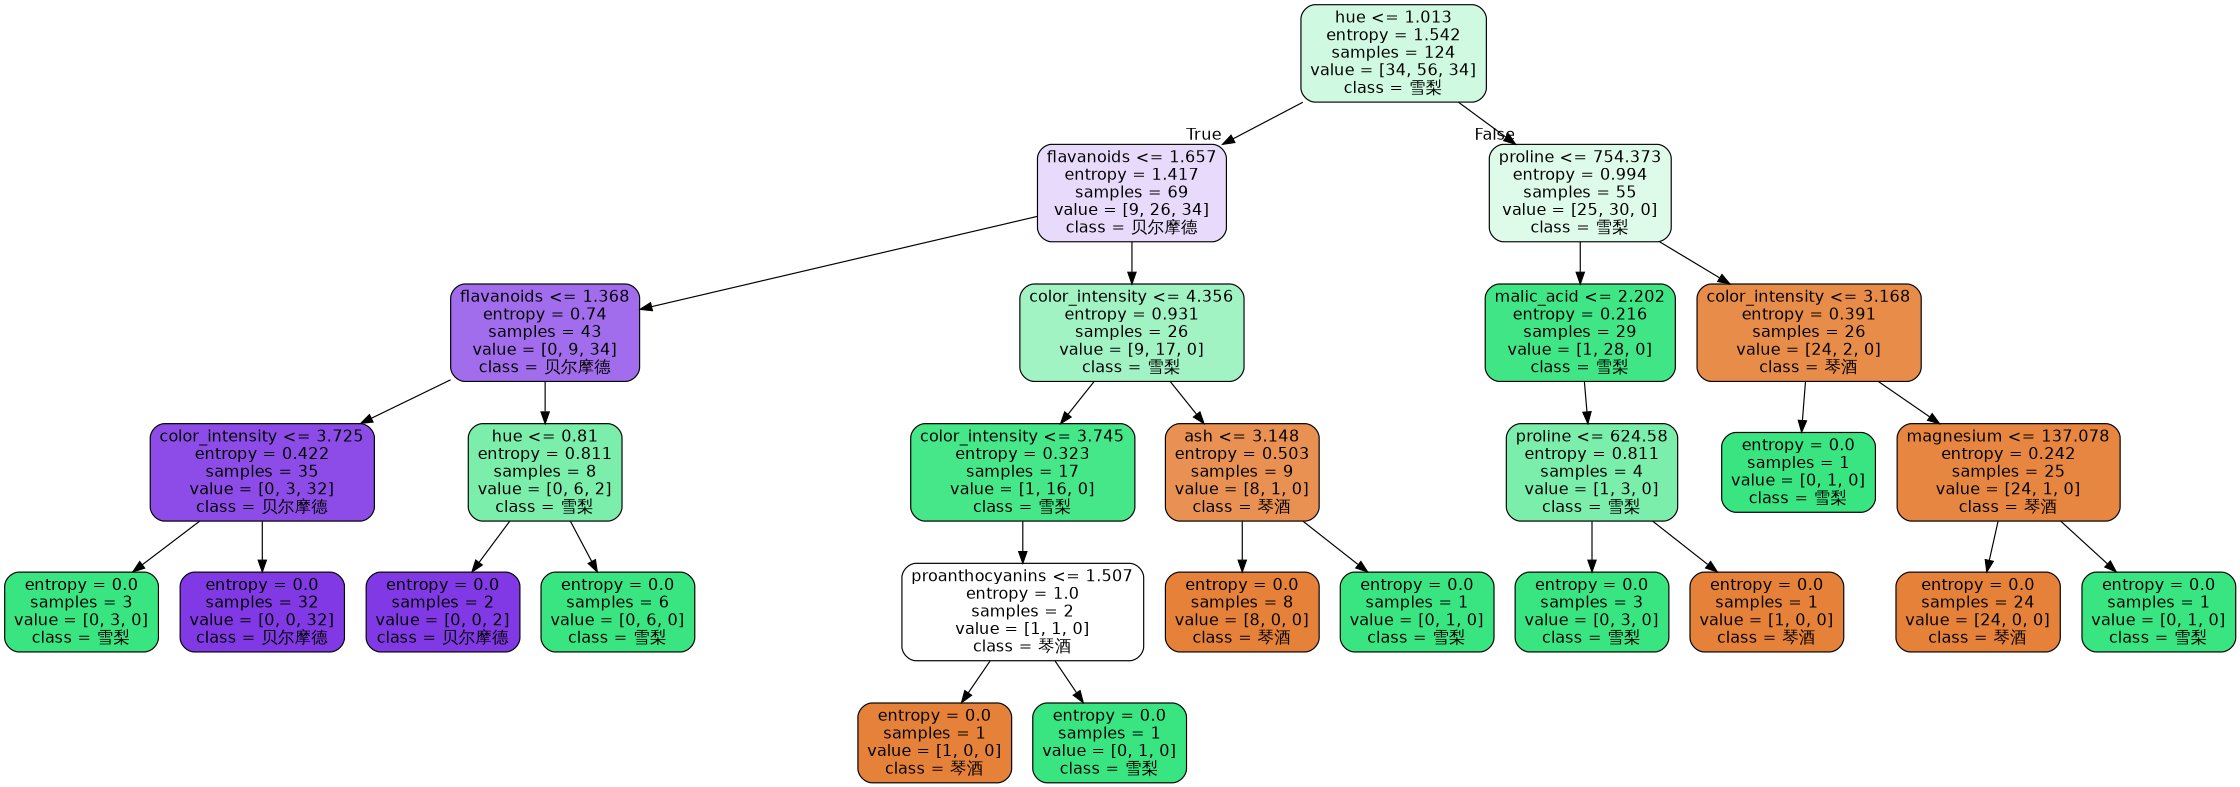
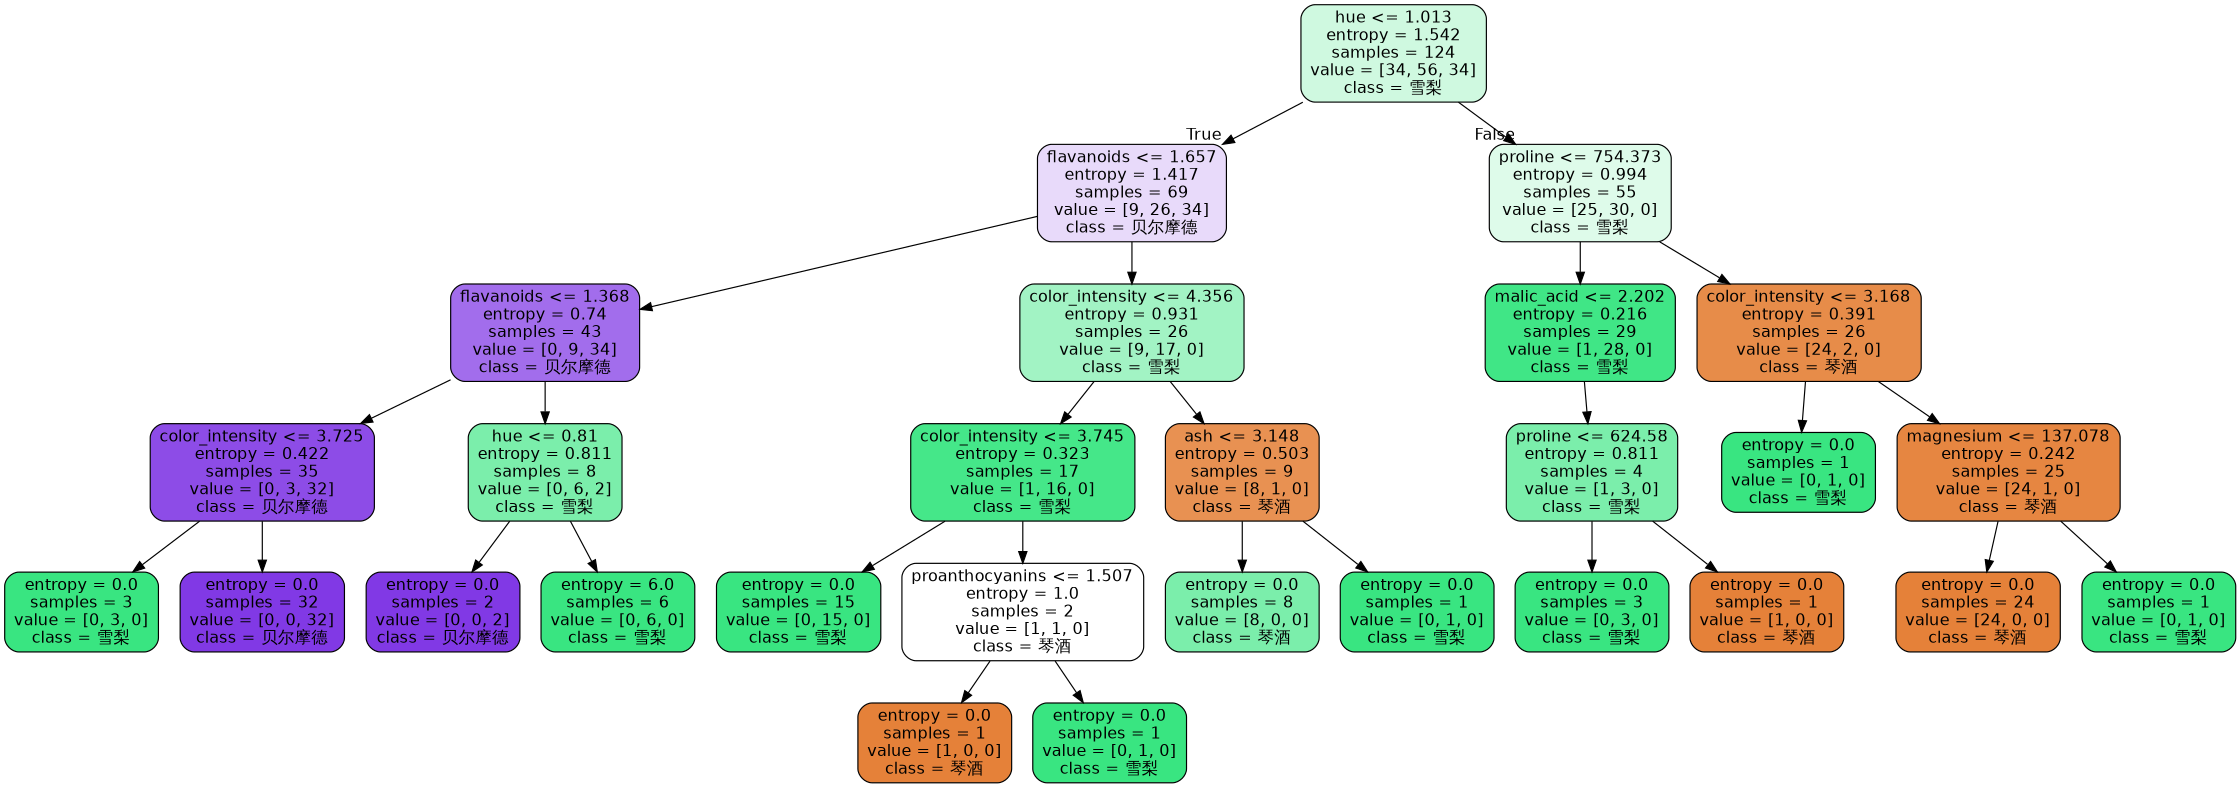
node "entropy = 0.0 samples = 6 value = [0, 6, 0] class = 雪梨": label "entropy = 0.0 samples = 6 value = [0, 6, 0] class = 雪梨" -> "entropy = 6.0 samples = 6 value = [0, 6, 0] class = 雪梨"
node "entropy = 0.0 samples = 15 value = [0, 15, 0] class = 雪梨": added
node "entropy = 0.0 samples = 8 value = [8, 0, 0] class = 琴酒": fillcolor #e58139 -> #7beeab
